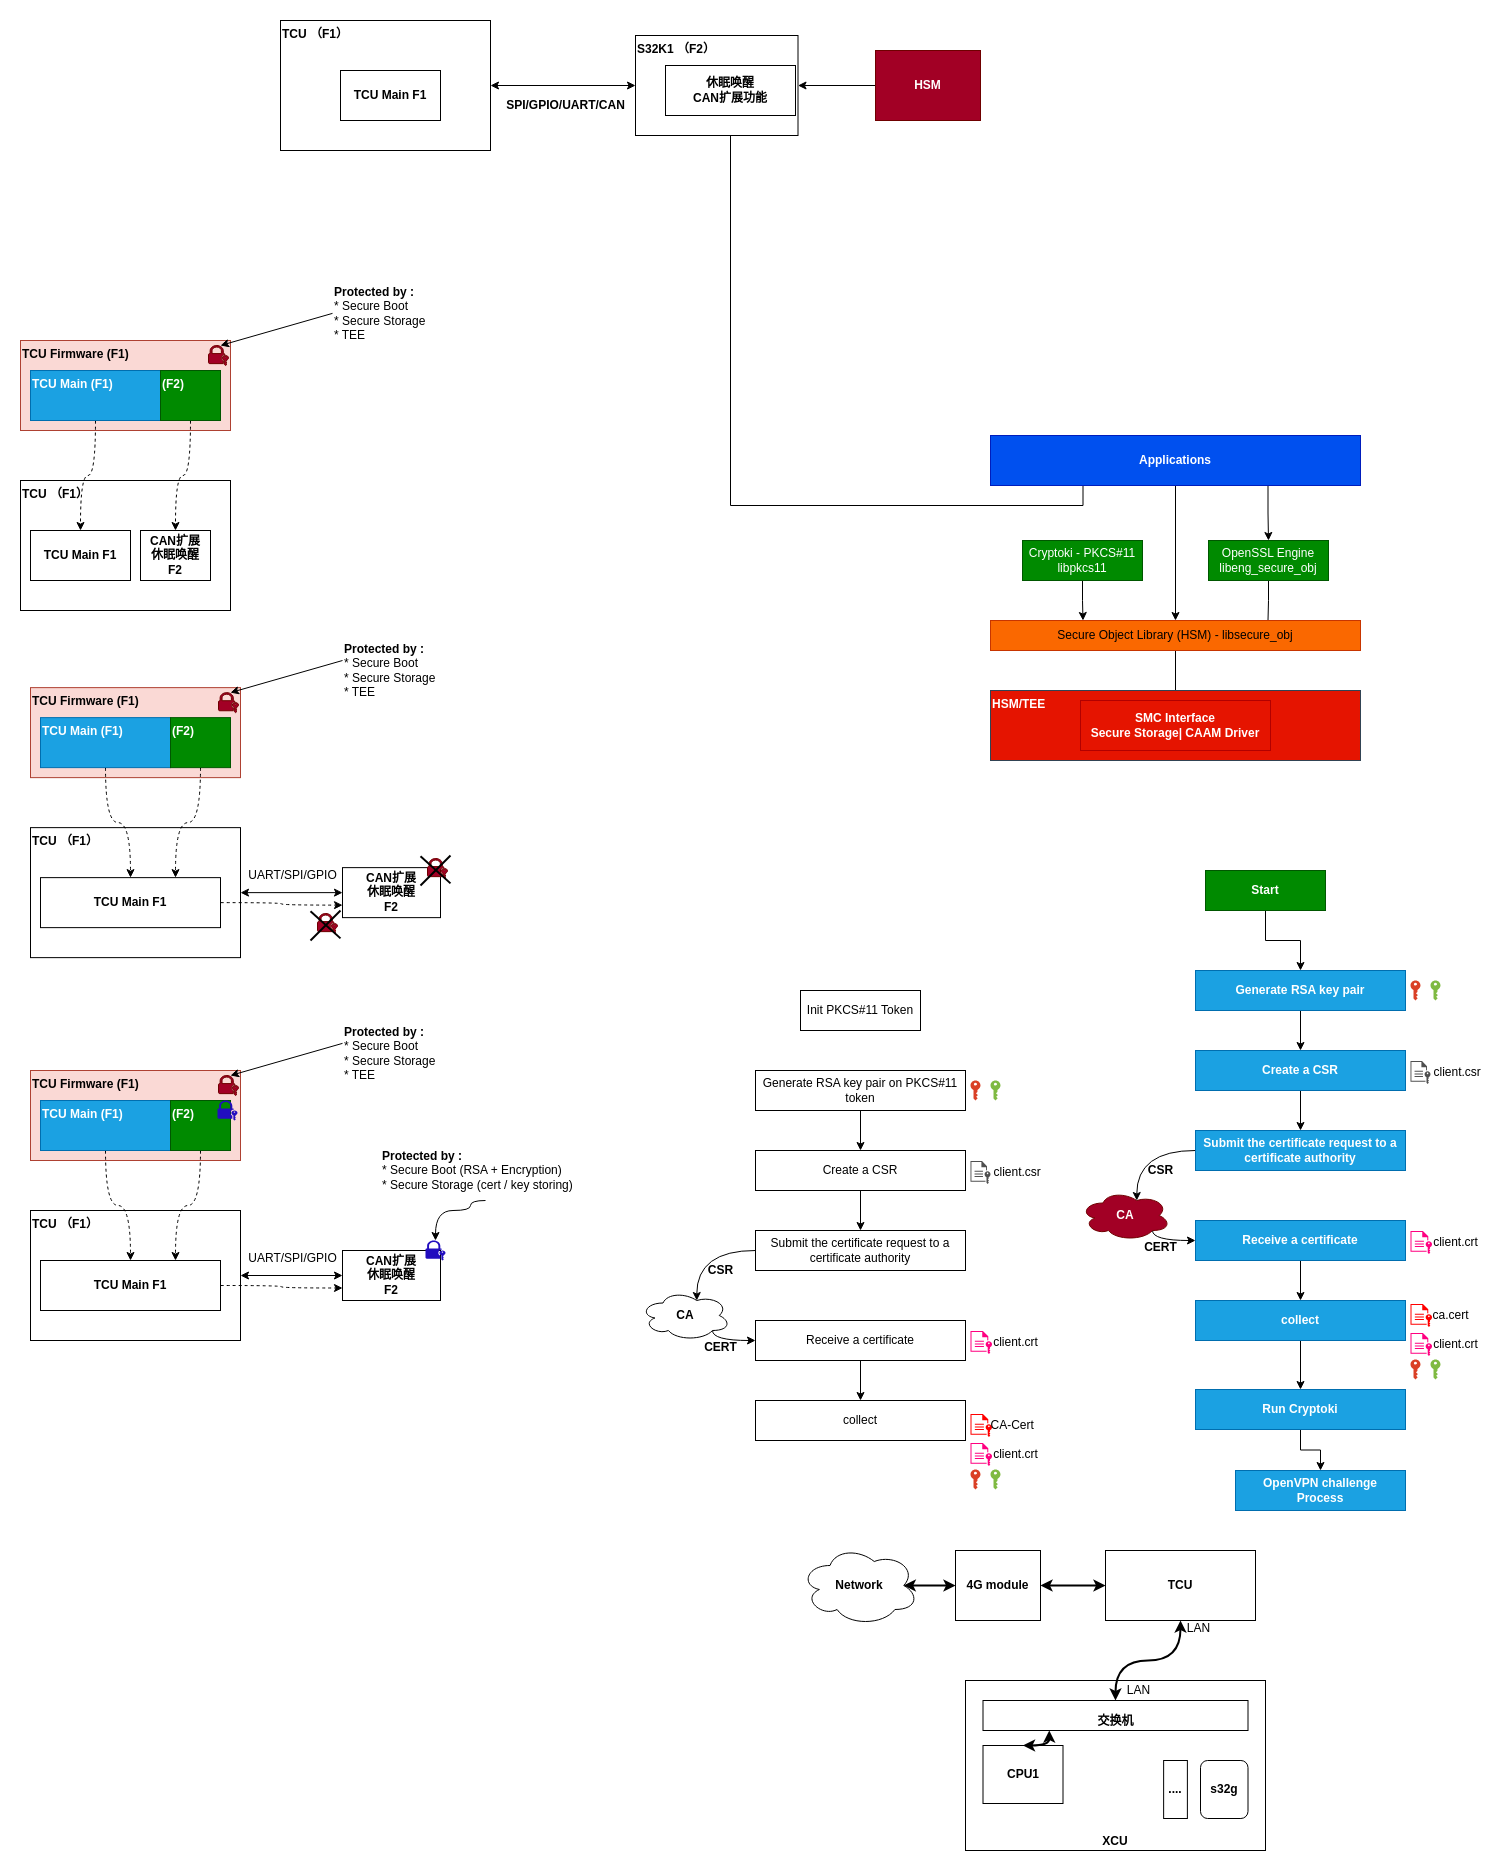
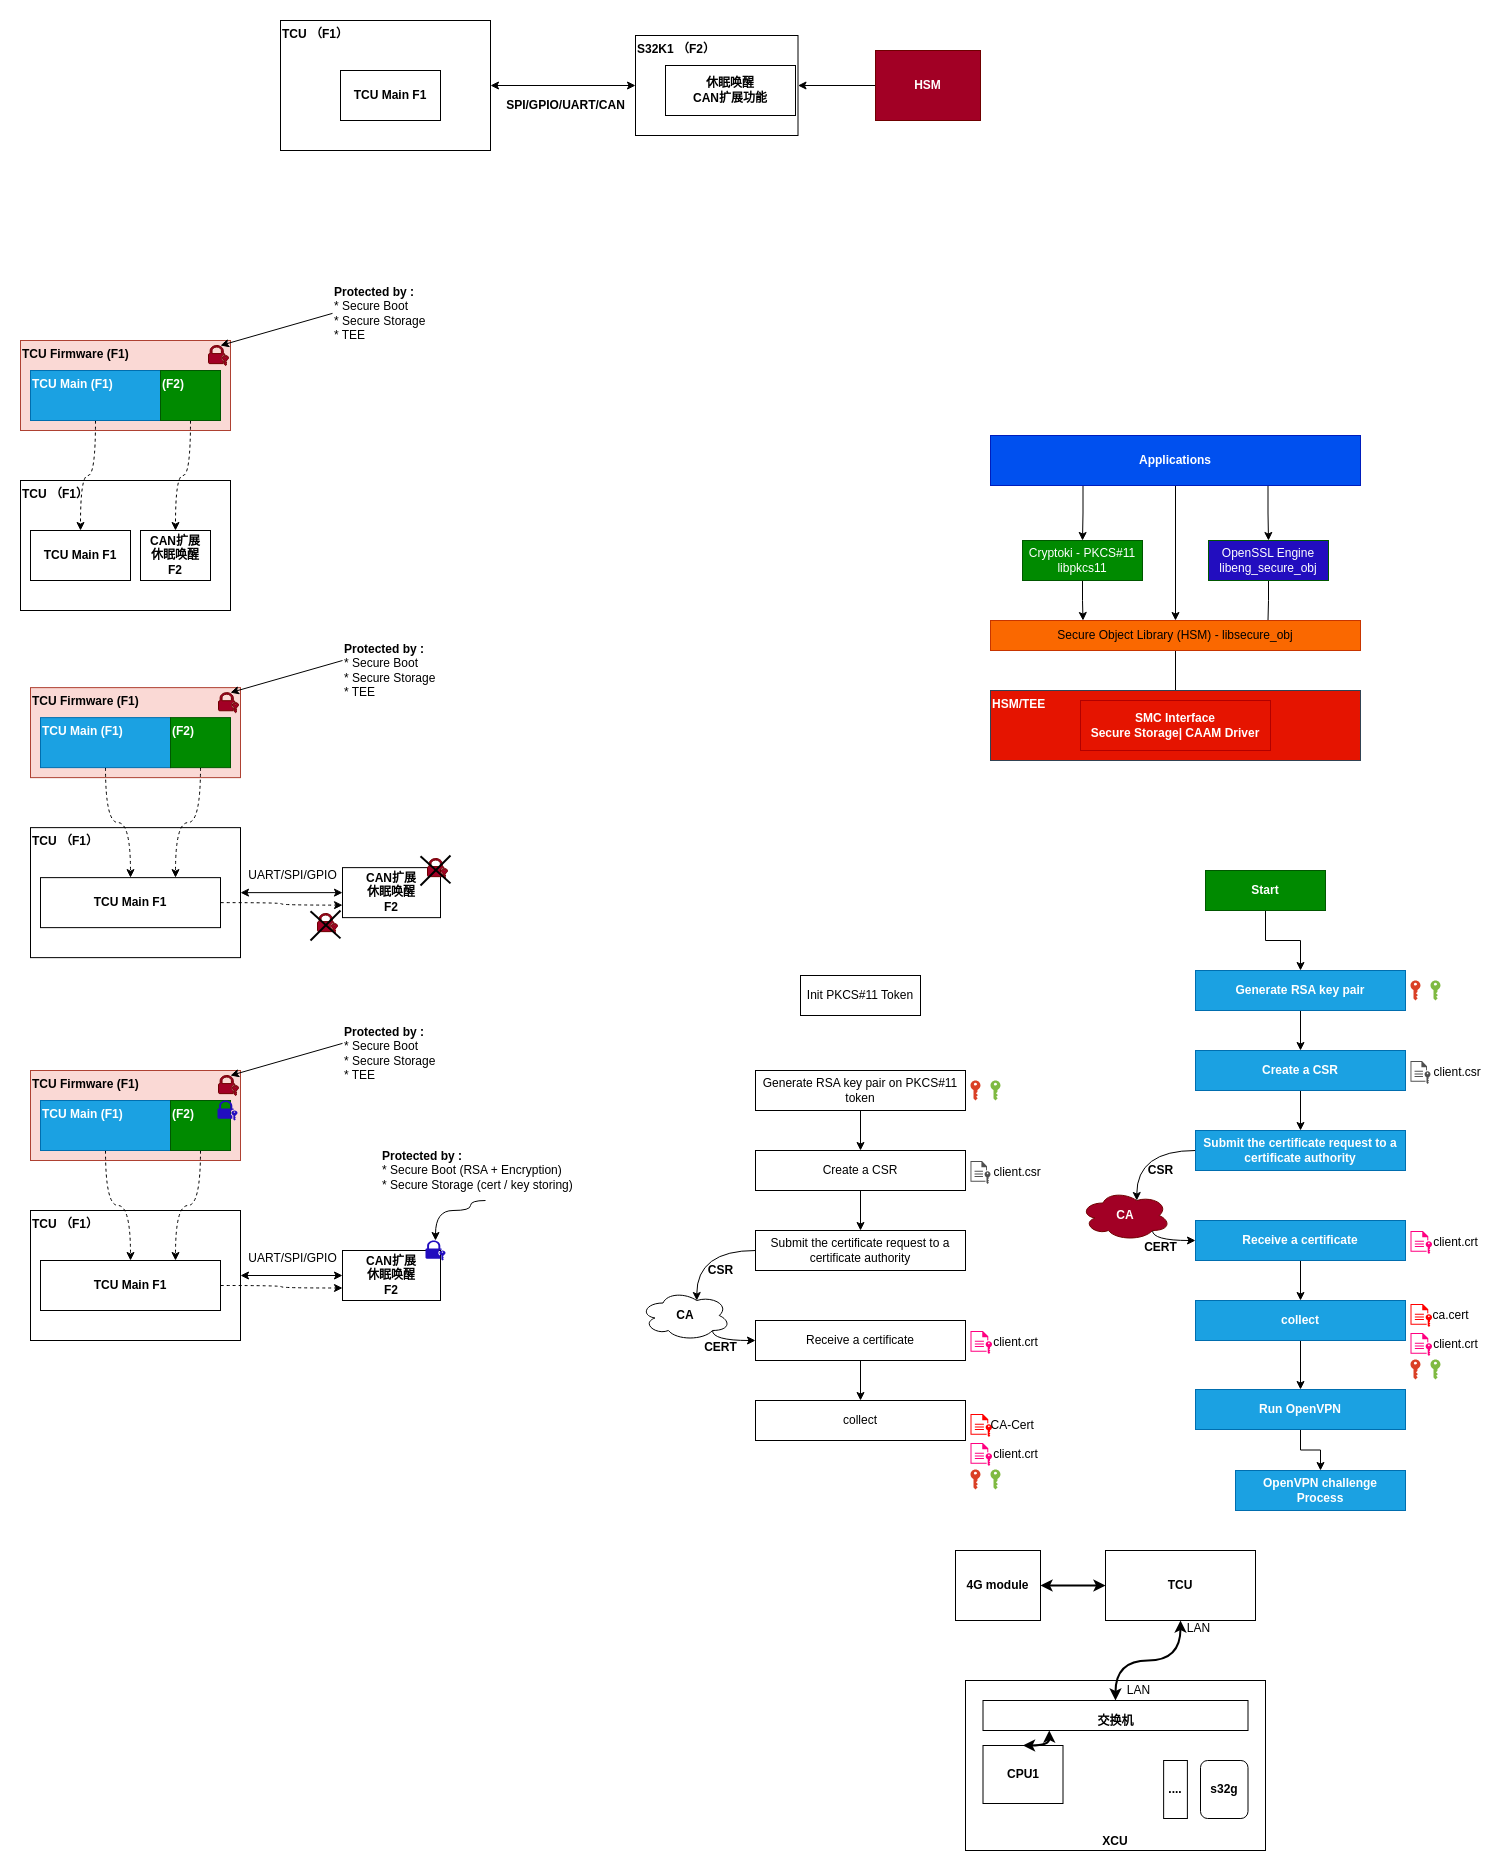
edge "Applications" -> "休眠唤醒 CAN扩展功能": now "Applications" -> "Cryptoki - PKCS#11 libpkcs11"
node "OpenSSL Engine libeng_secure_obj": fillcolor #008a00 -> #220dbf
node "Init PKCS#11 Token": moved (861, 1011) -> (861, 996)
node "Run Cryptoki": label "Run Cryptoki" -> "Run OpenVPN"
node "Network": removed
edge "Network" -- "4G module": removed
